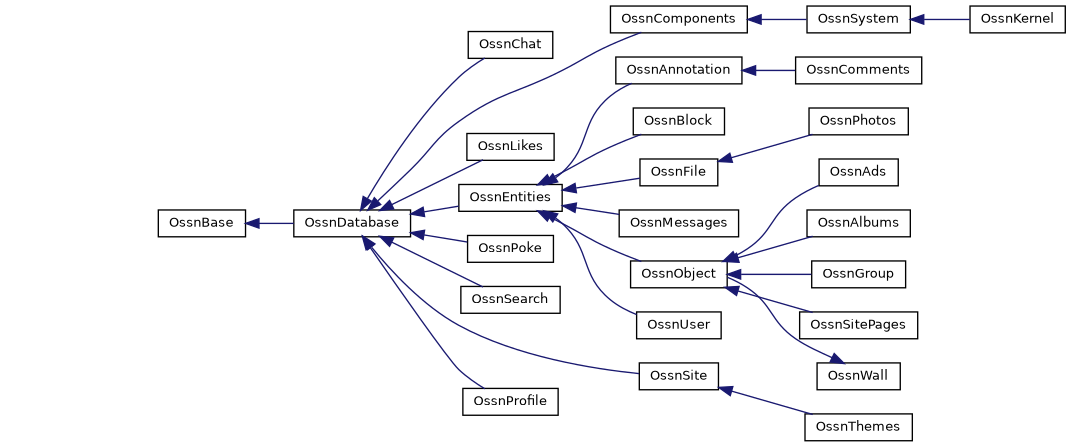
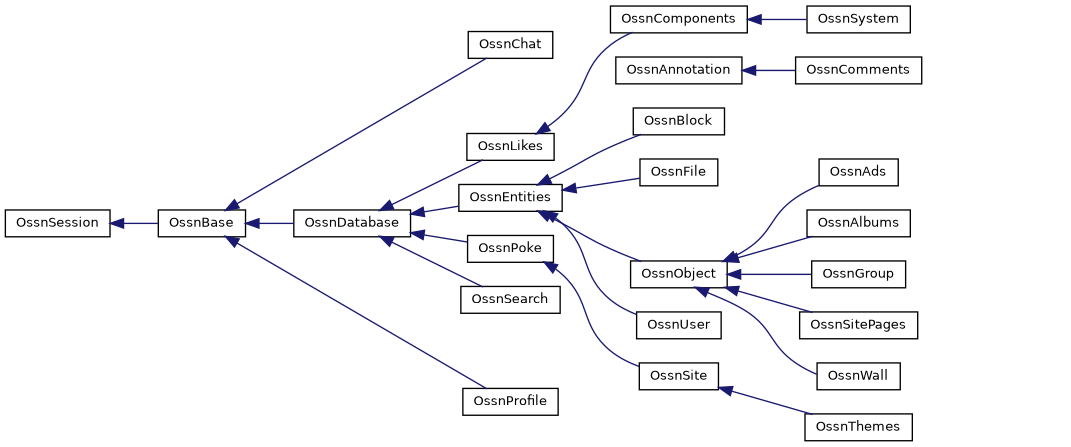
node "OssnKernel": removed
edge "OssnComponents" -> "OssnDatabase": now "OssnComponents" -> "OssnLikes"
node "OssnPhotos": removed
edge "OssnChat" -> "OssnDatabase": now "OssnChat" -> "OssnBase"
edge "OssnAnnotation" -> "OssnEntities": removed
node "OssnSession": added
node "OssnMessages": removed
edge "OssnObject" -> "OssnWall": reversed
edge "OssnProfile" -> "OssnDatabase": now "OssnProfile" -> "OssnBase"
edge "OssnSite" -> "OssnDatabase": now "OssnSite" -> "OssnPoke"
